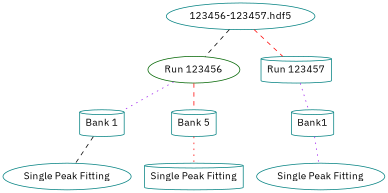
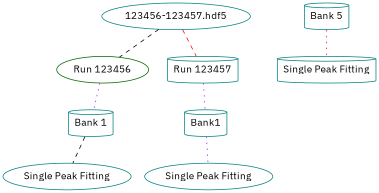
edge "Run 123456" -- "Bank 5": removed
